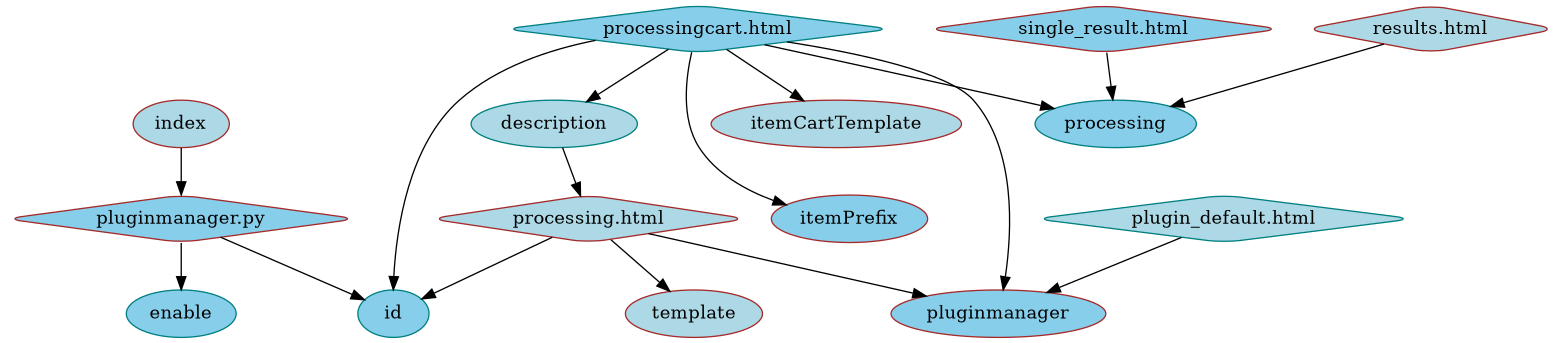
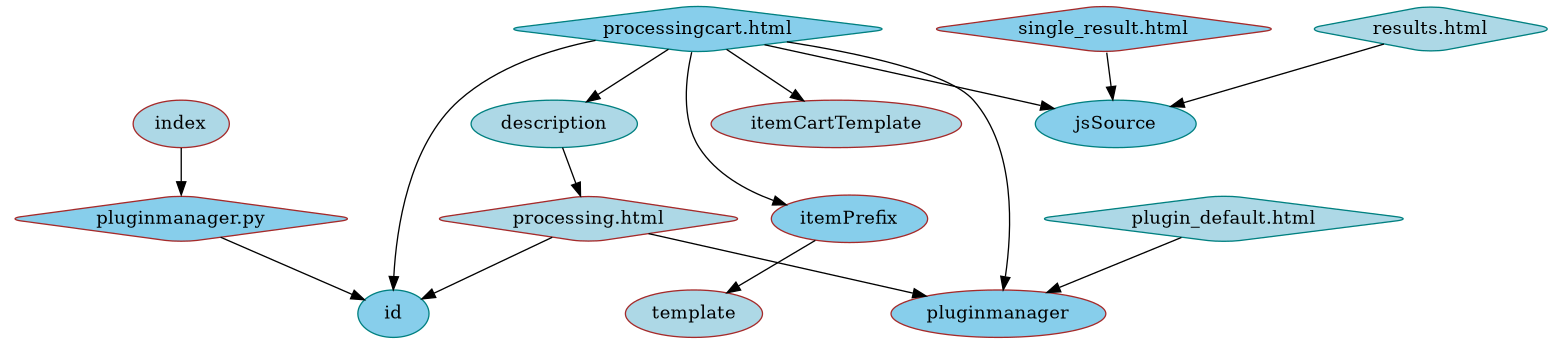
node "results.html": color brown -> teal
node "processing": label "processing" -> "jsSource"
edge "processing.html" -> "template": now "itemPrefix" -> "template"
node "enable": removed
